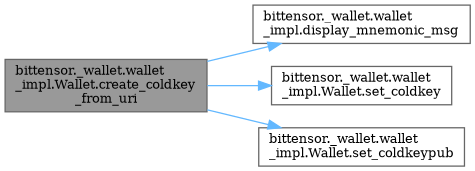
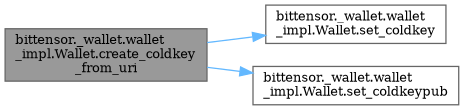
node "bittensor._wallet.wallet _impl.display_mnemonic_msg": removed
